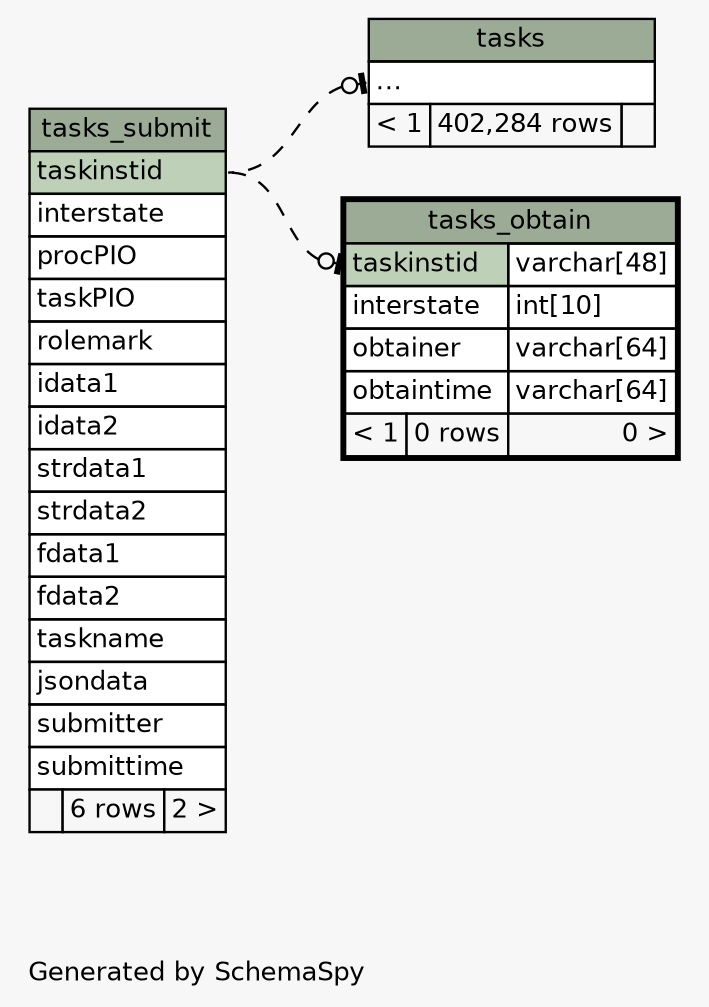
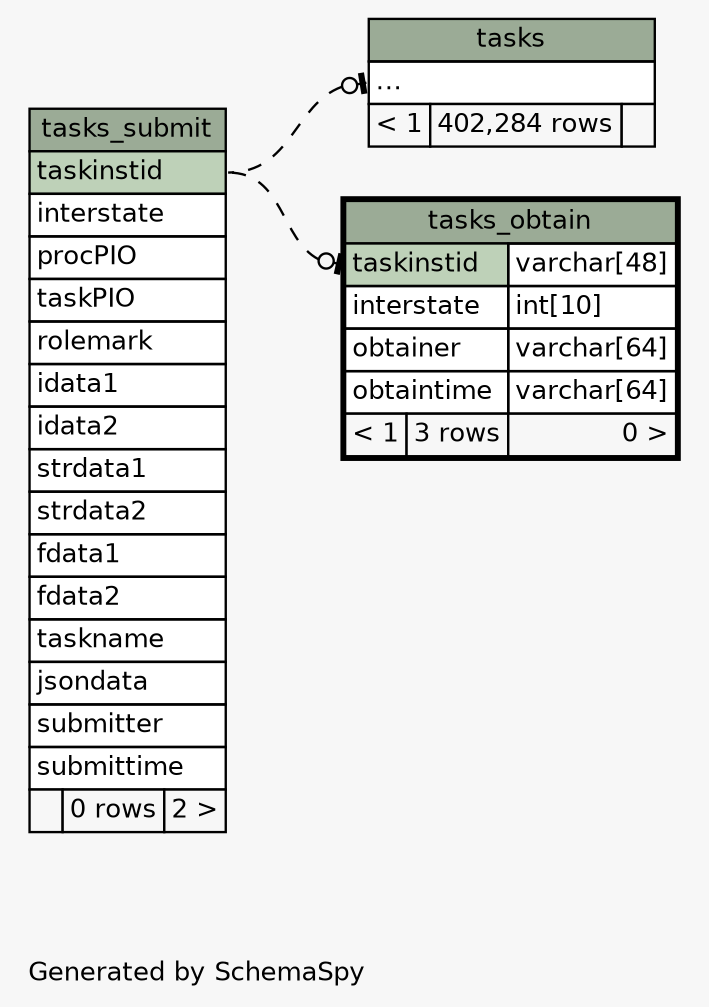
node "tasks_obtain": text "0 rows" -> "3 rows"
node "tasks_submit": text "6 rows" -> "0 rows"
